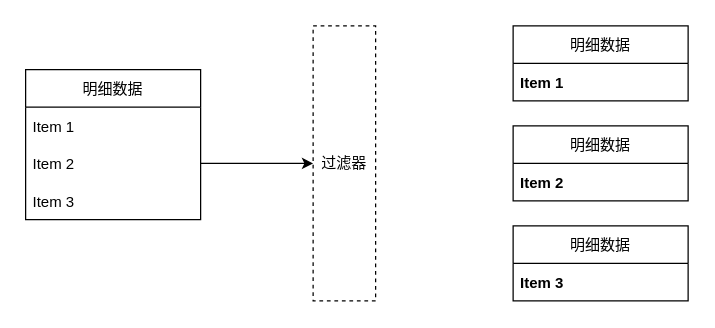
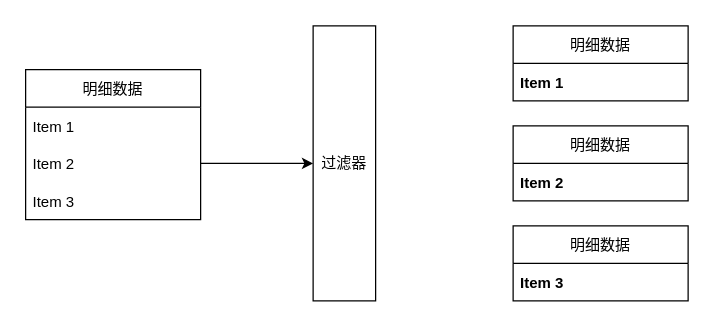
node "过滤器": style dashed -> solid
